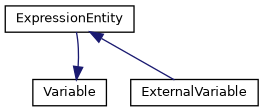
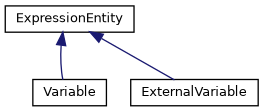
edge "ExpressionEntity" -> "Variable": reversed
